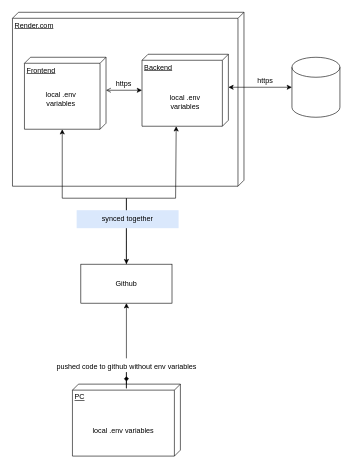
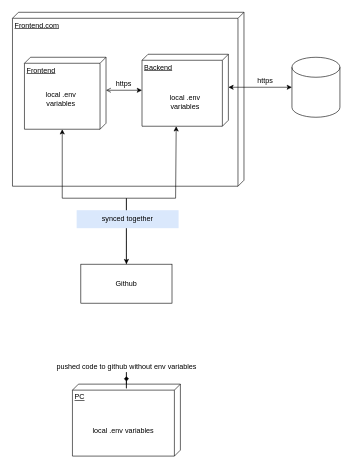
node "Render.com": label "Render.com" -> "Frontend.com"
edge "pushed code to github without env variables" -> "Github": removed
